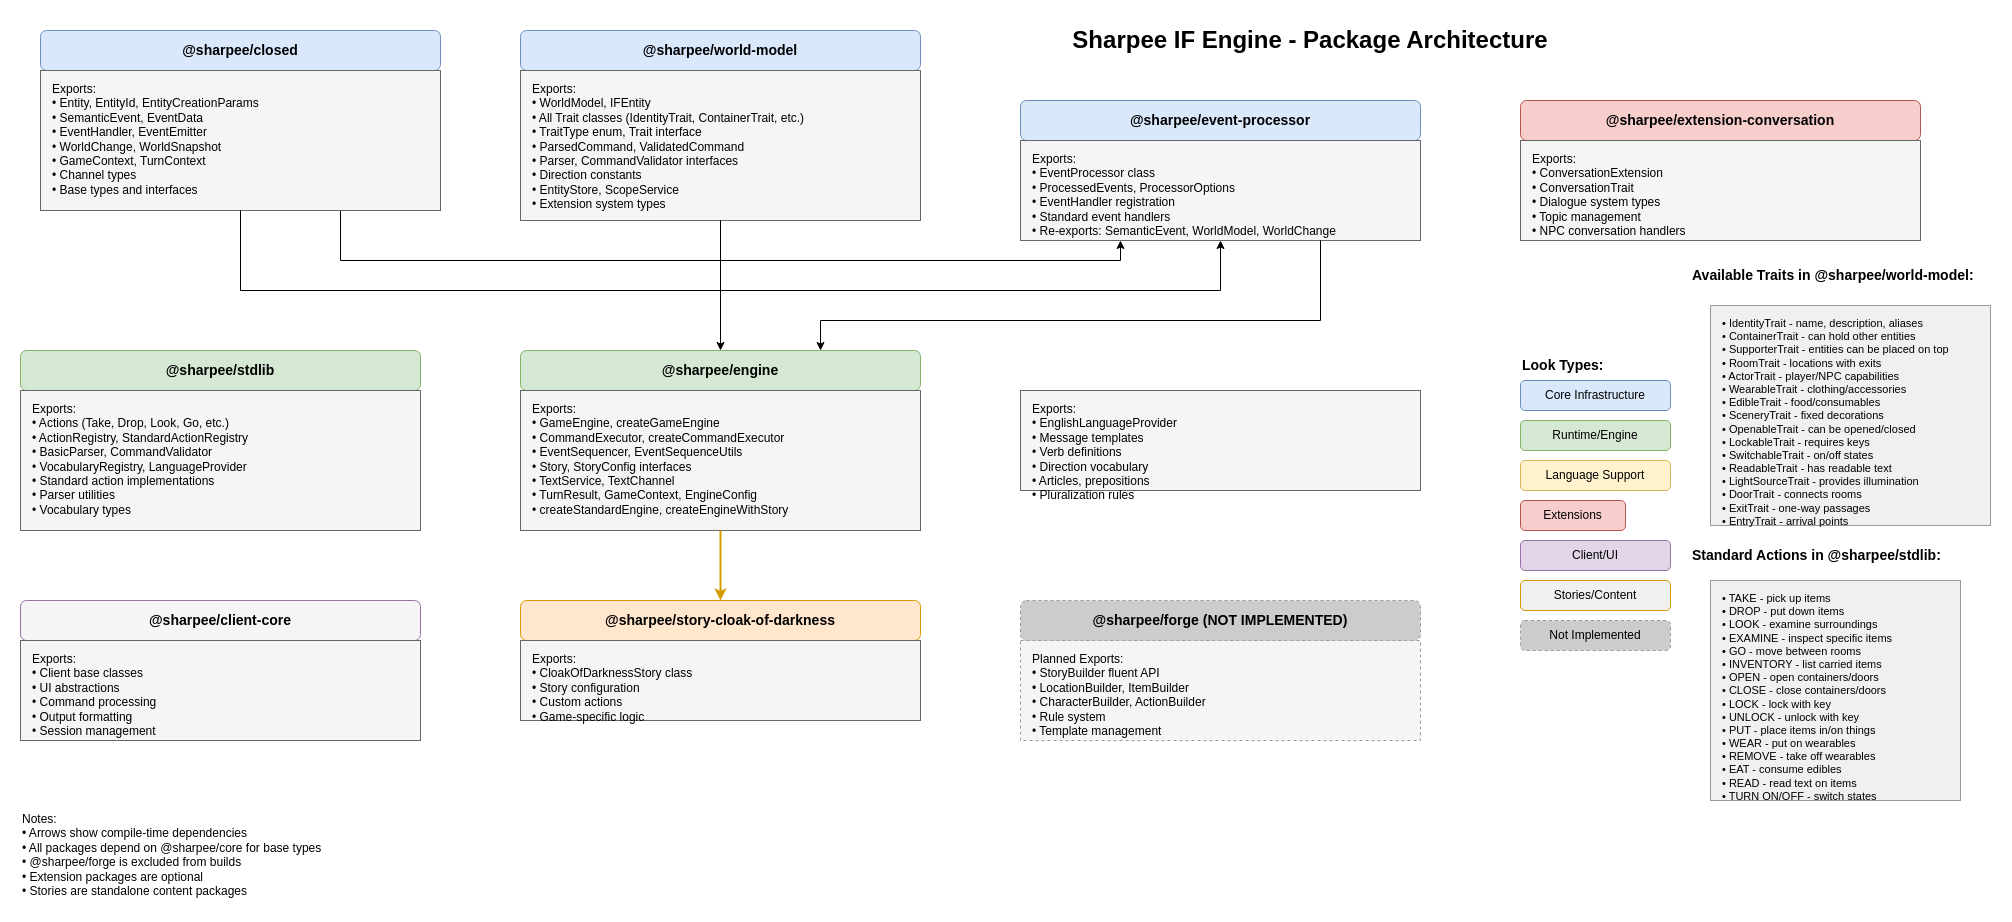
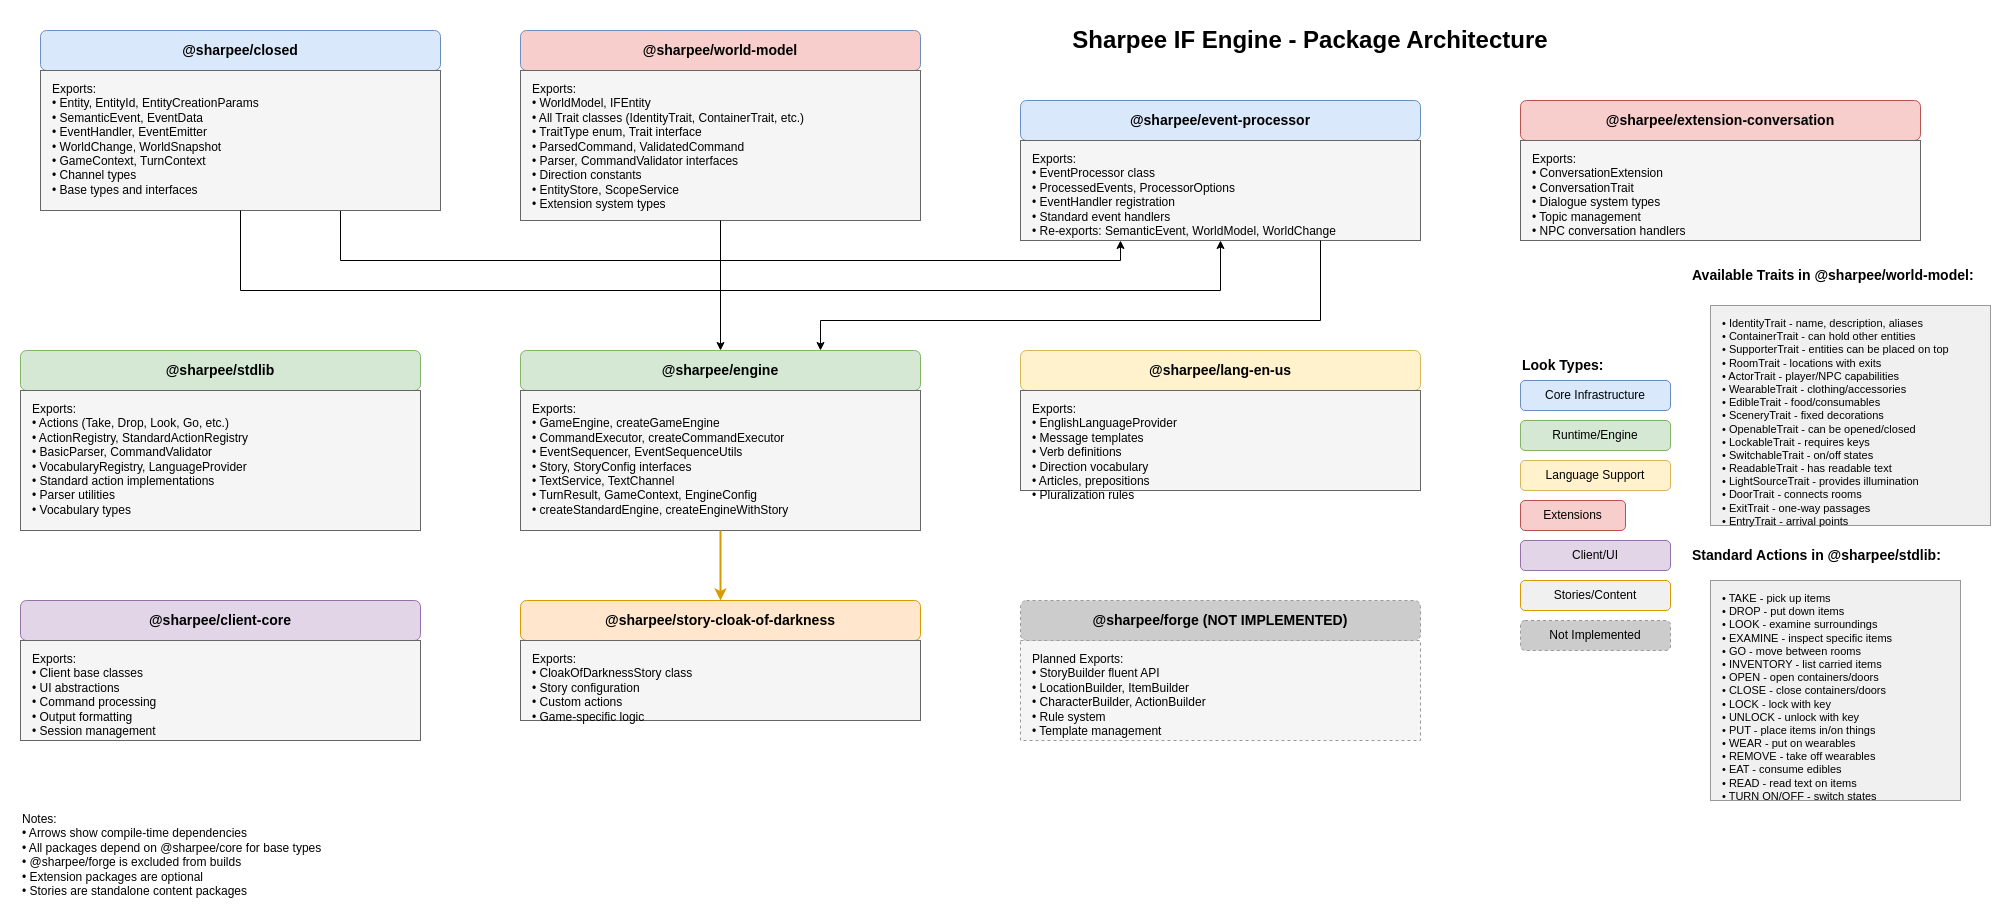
node "@sharpee/world-model": fillcolor #dae8fc -> #f8cecc
node "@sharpee/lang-en-us": added
node "@sharpee/client-core": fillcolor #f5f5f5 -> #e1d5e7
